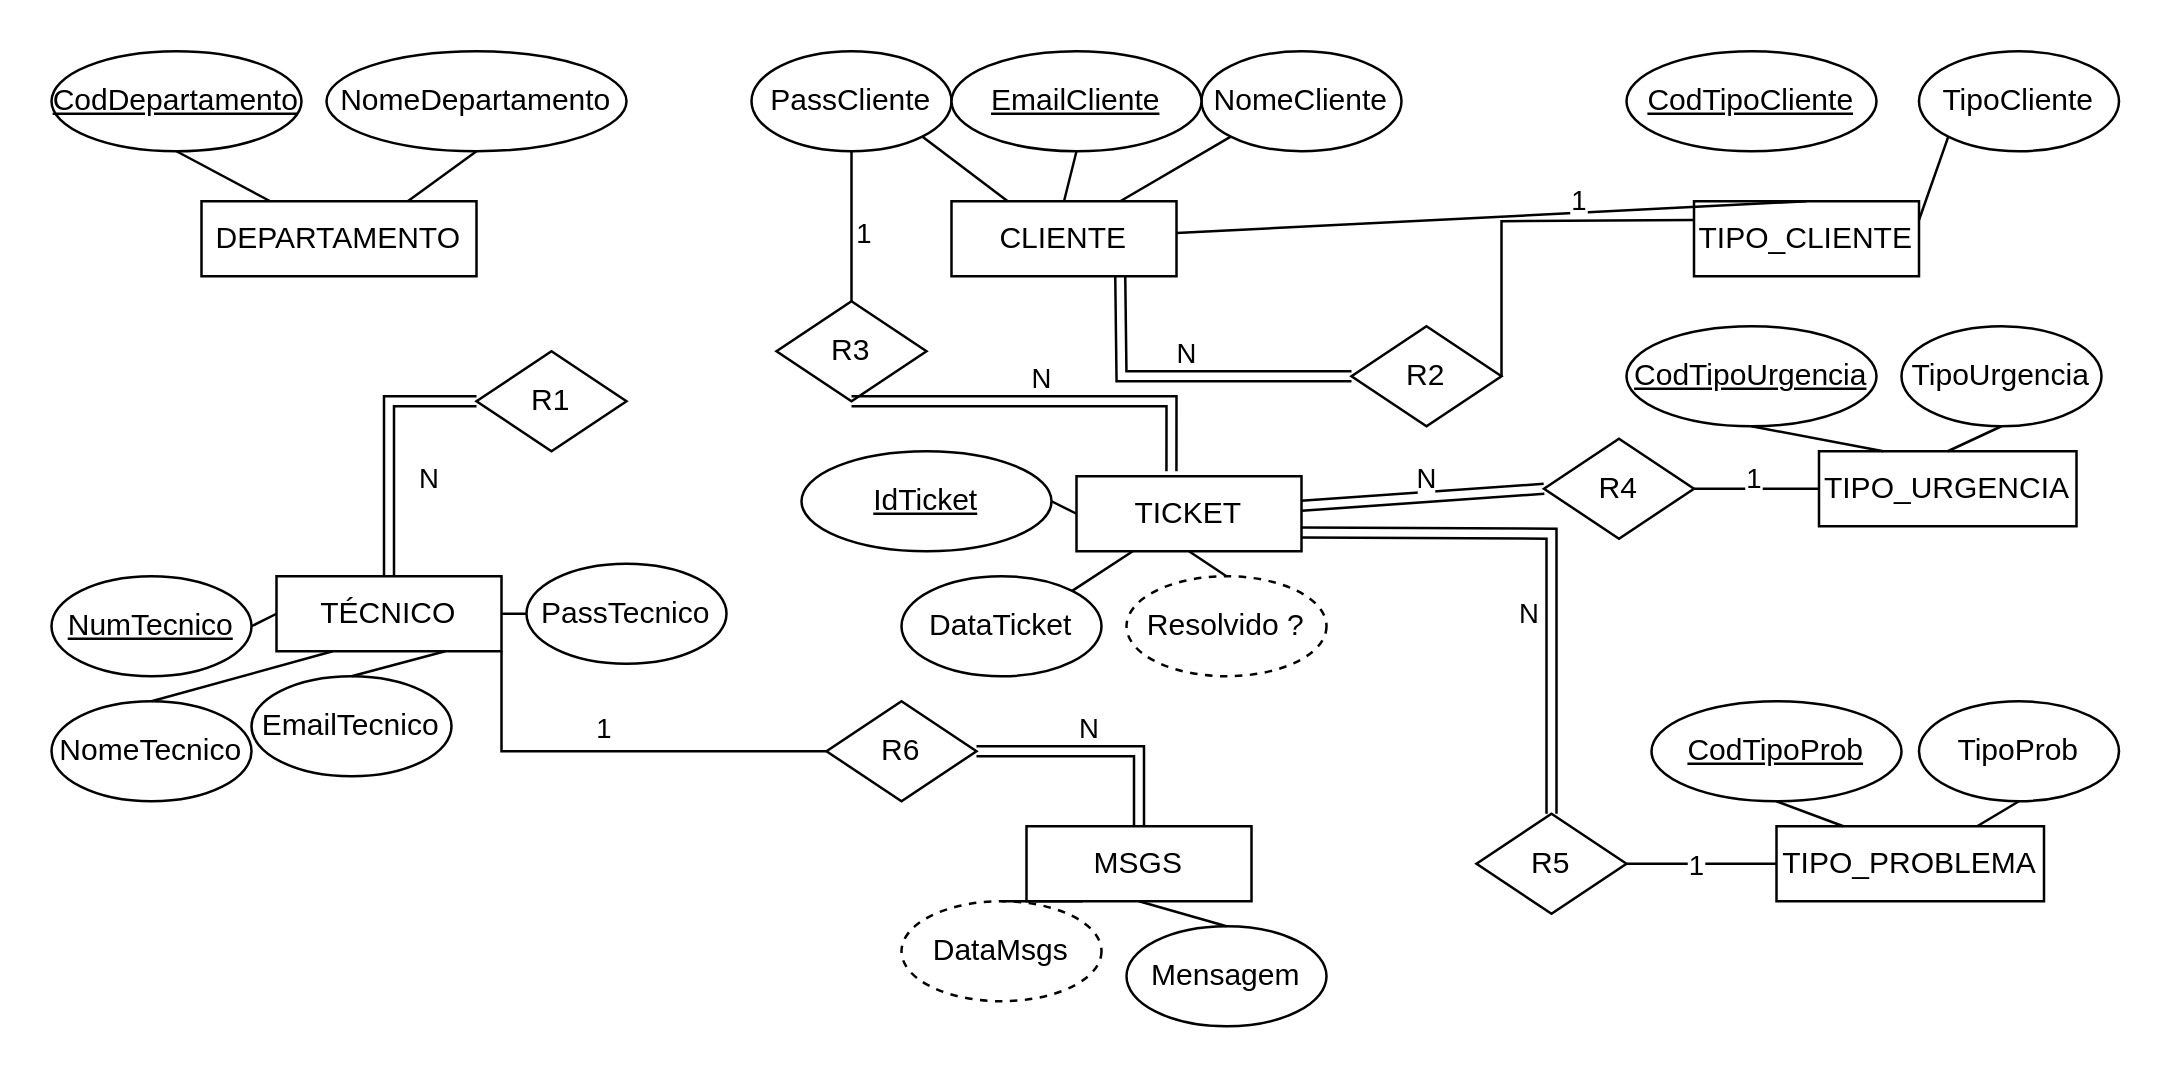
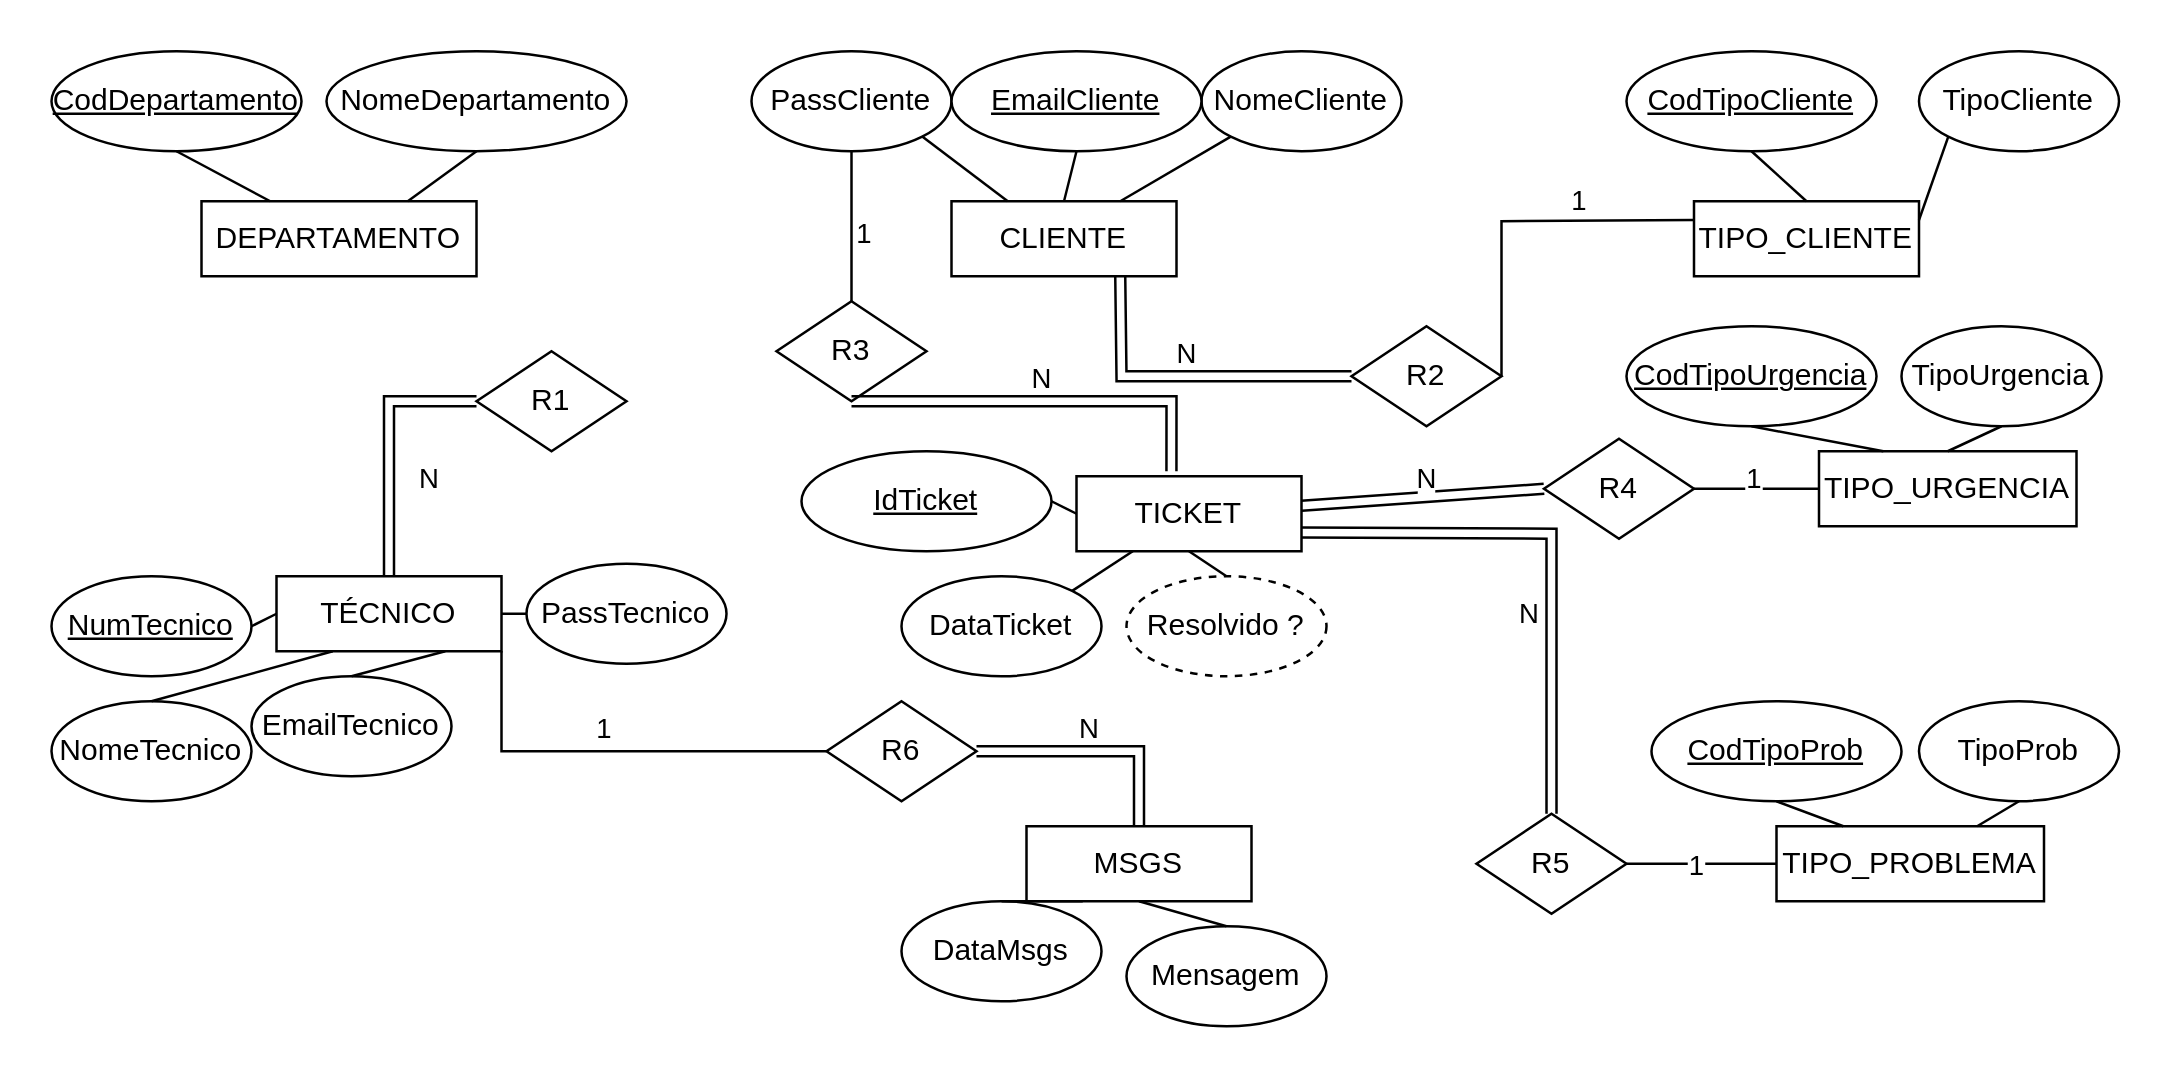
edge "CLIENTE" -- "TIPO_CLIENTE": now "CodTipoCliente" -- "TIPO_CLIENTE"
node "DataMsgs": style dashed -> solid
